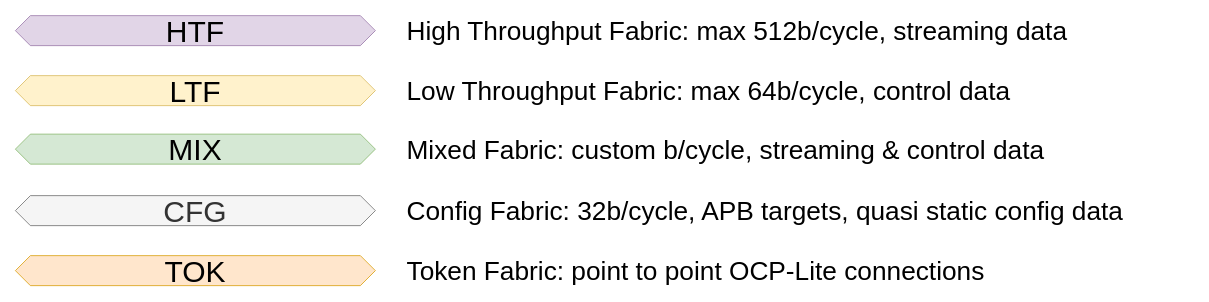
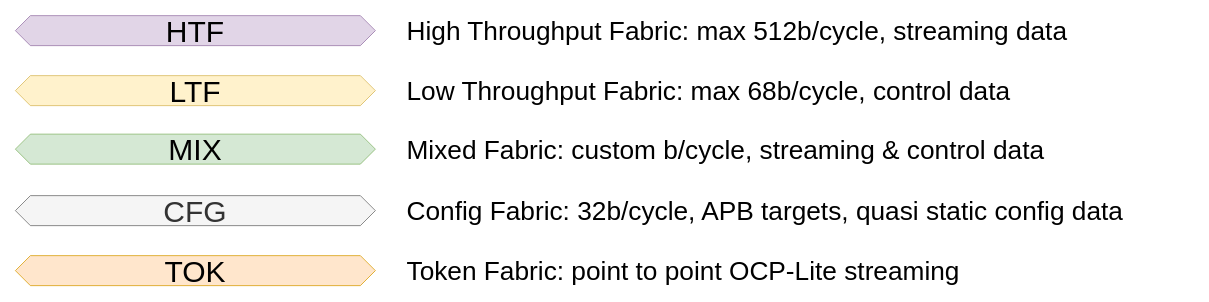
node "Low Throughput Fabric: max 64b/cycle, control data": label "Low Throughput Fabric: max 64b/cycle, control data" -> "Low Throughput Fabric: max 68b/cycle, control data"
node "Token Fabric: point to point OCP-Lite connections": label "Token Fabric: point to point OCP-Lite connections" -> "Token Fabric: point to point OCP-Lite streaming"
